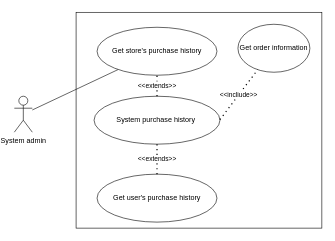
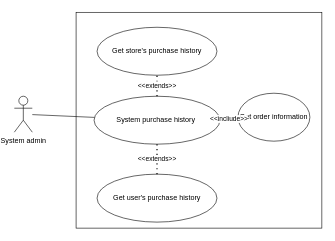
node "Get order information": moved (274, 48) -> (274, 117)
edge "Get store's purchase history" -- "System admin": now "System purchase history" -- "System admin"
